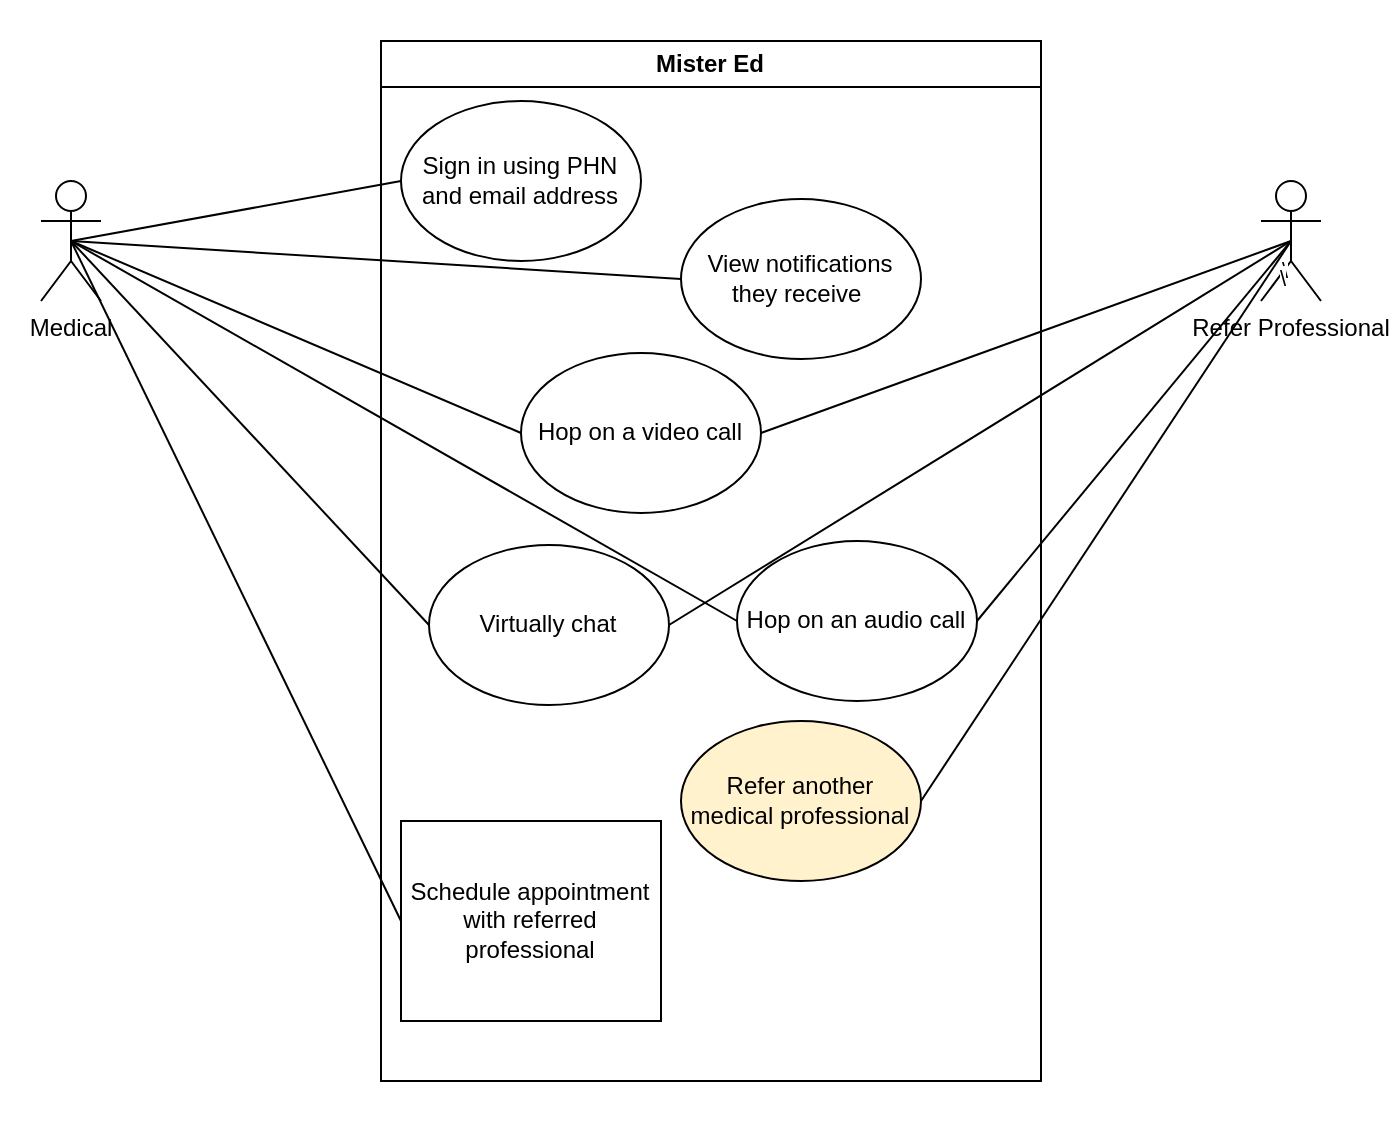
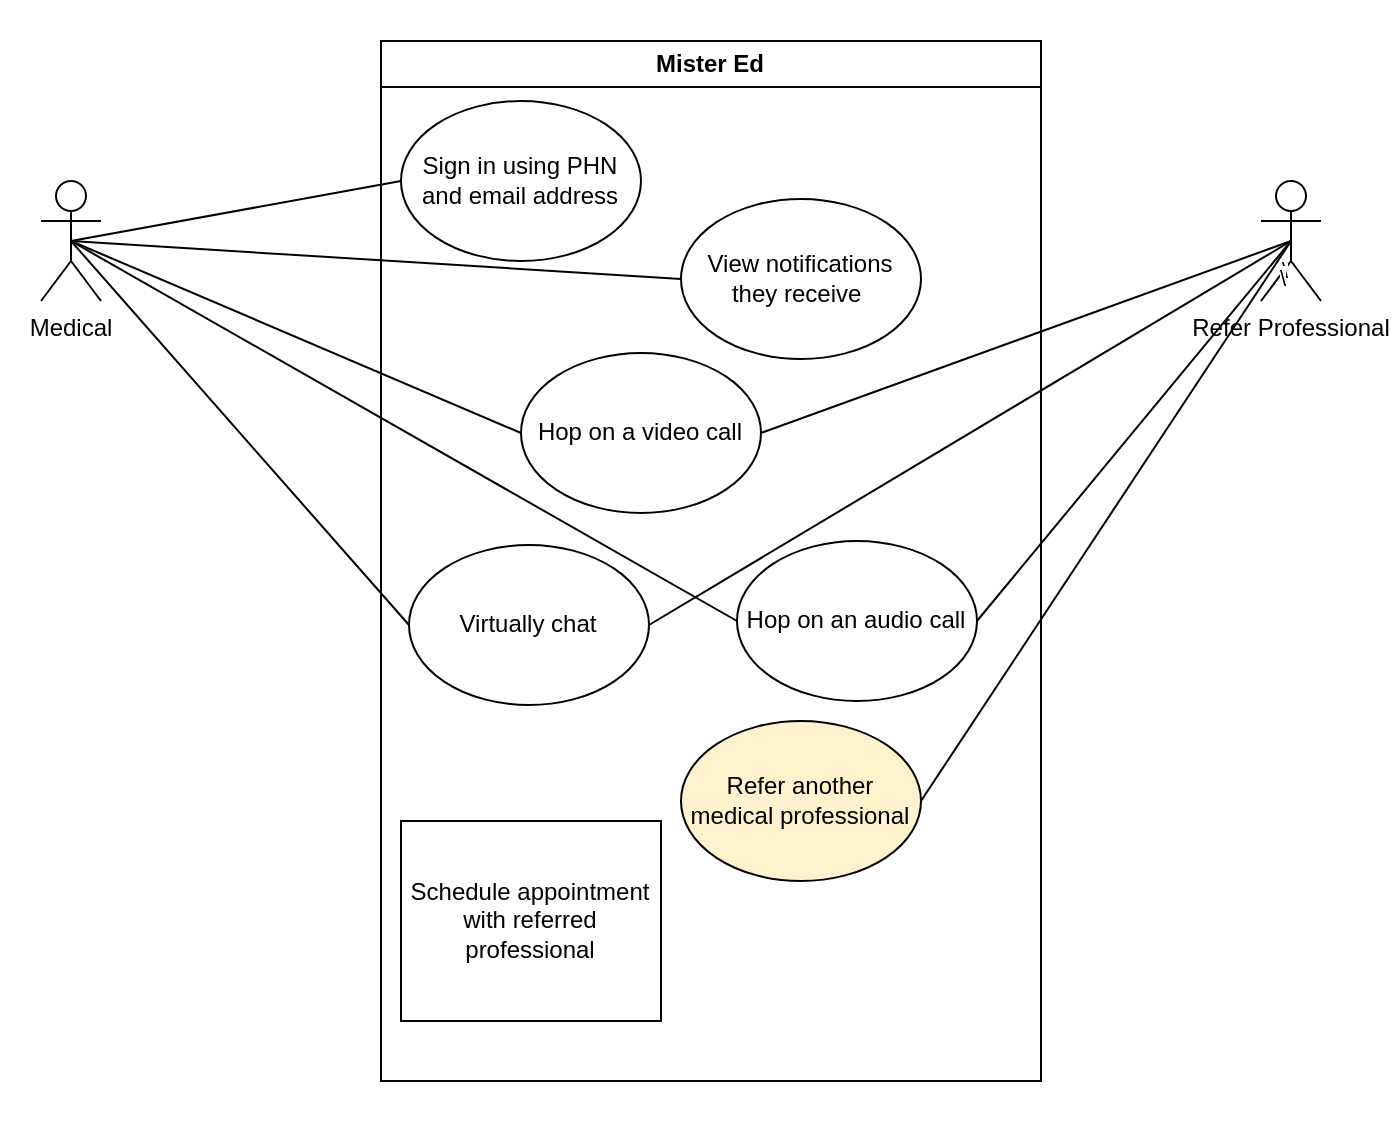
edge "Medical" -- "Schedule appointment with referred professional": removed
node "Virtually chat": moved (549, 625) -> (529, 625)
